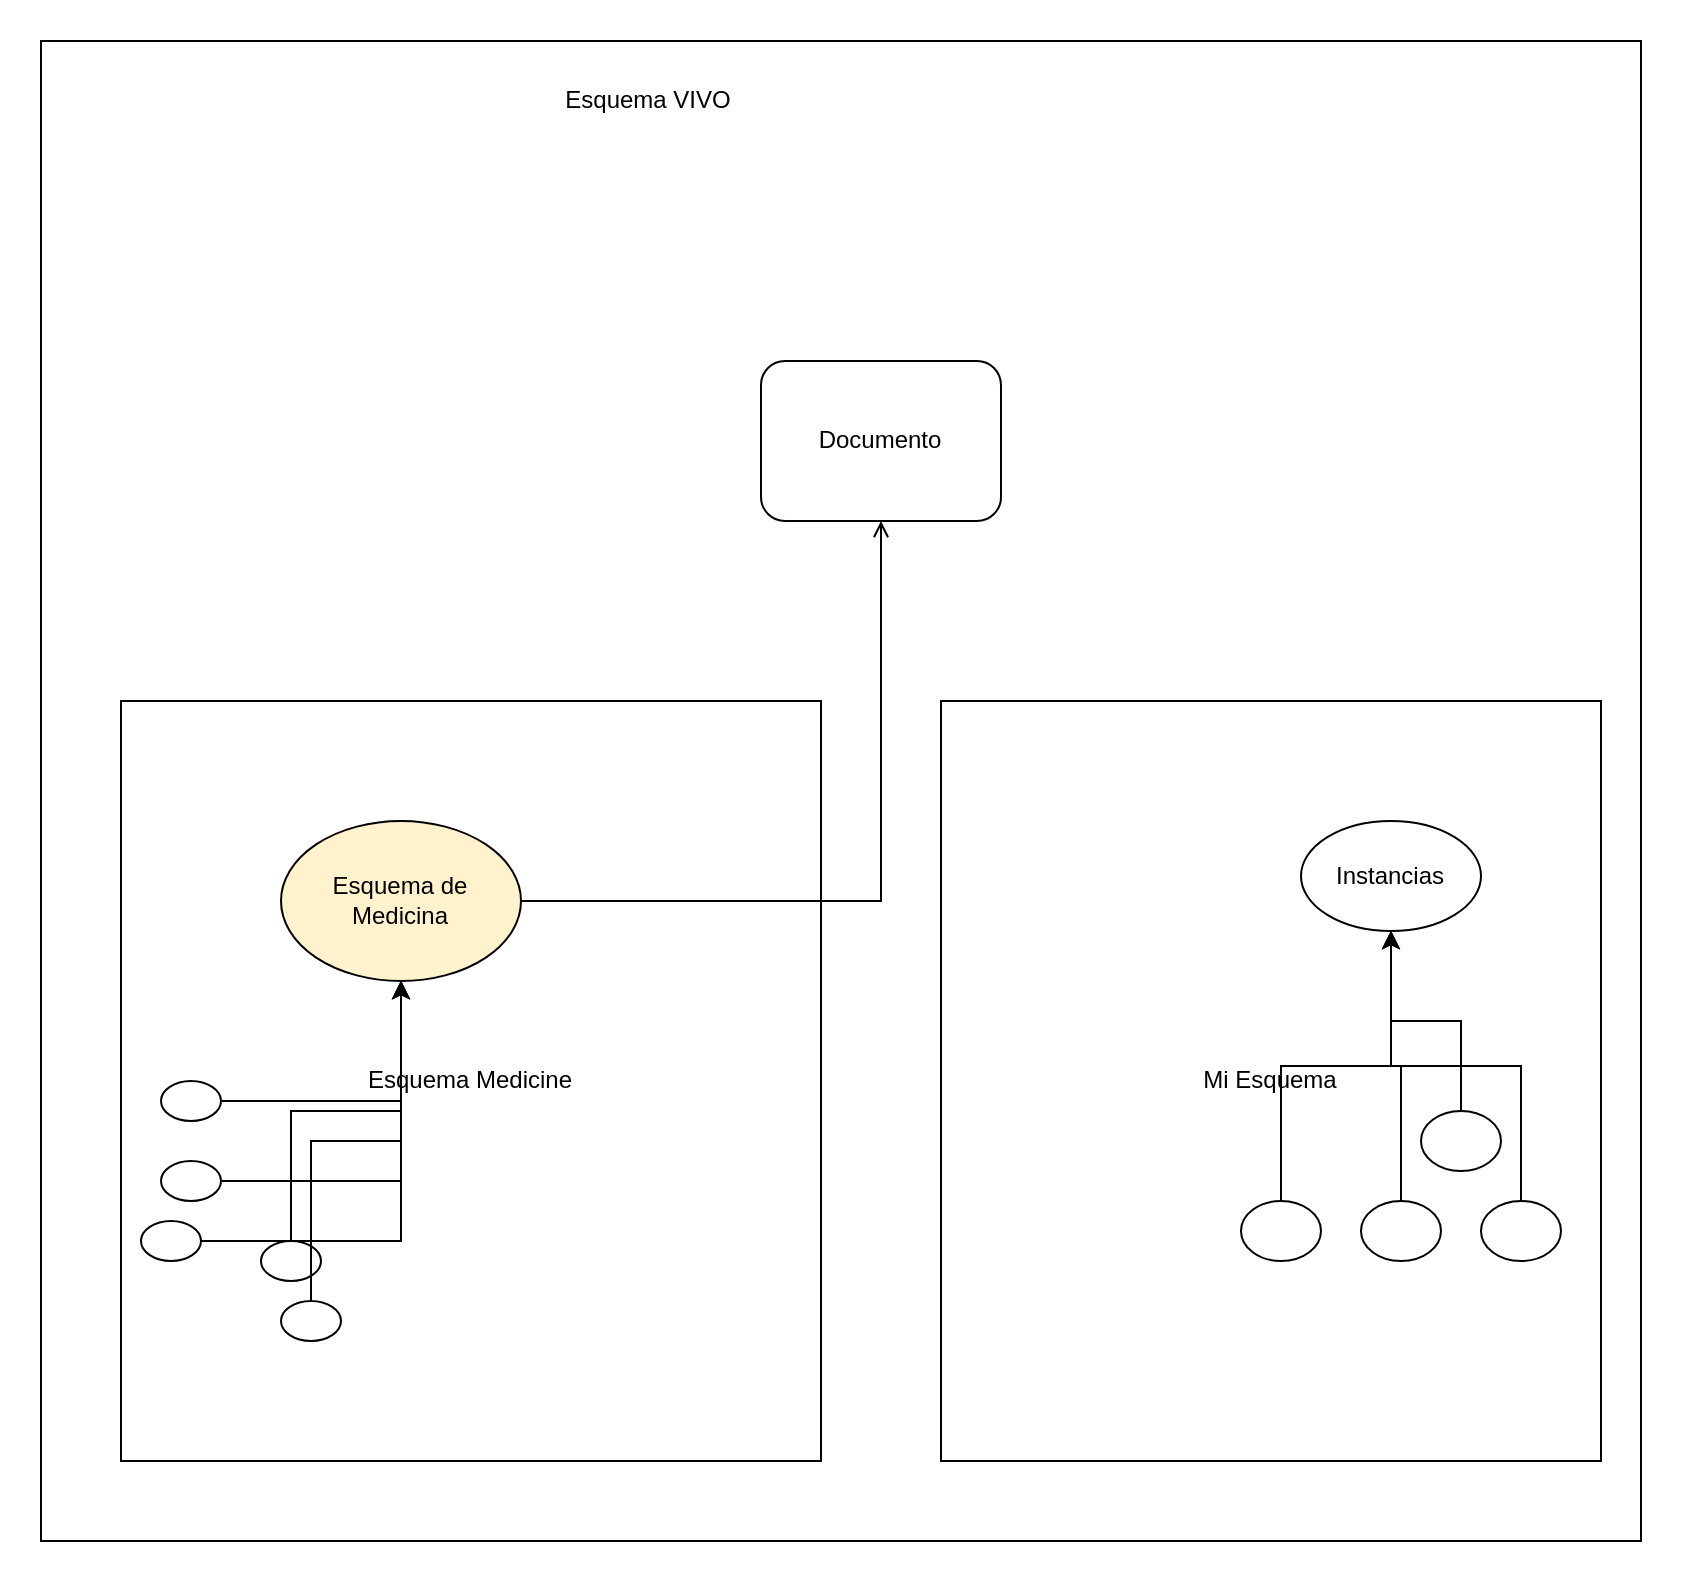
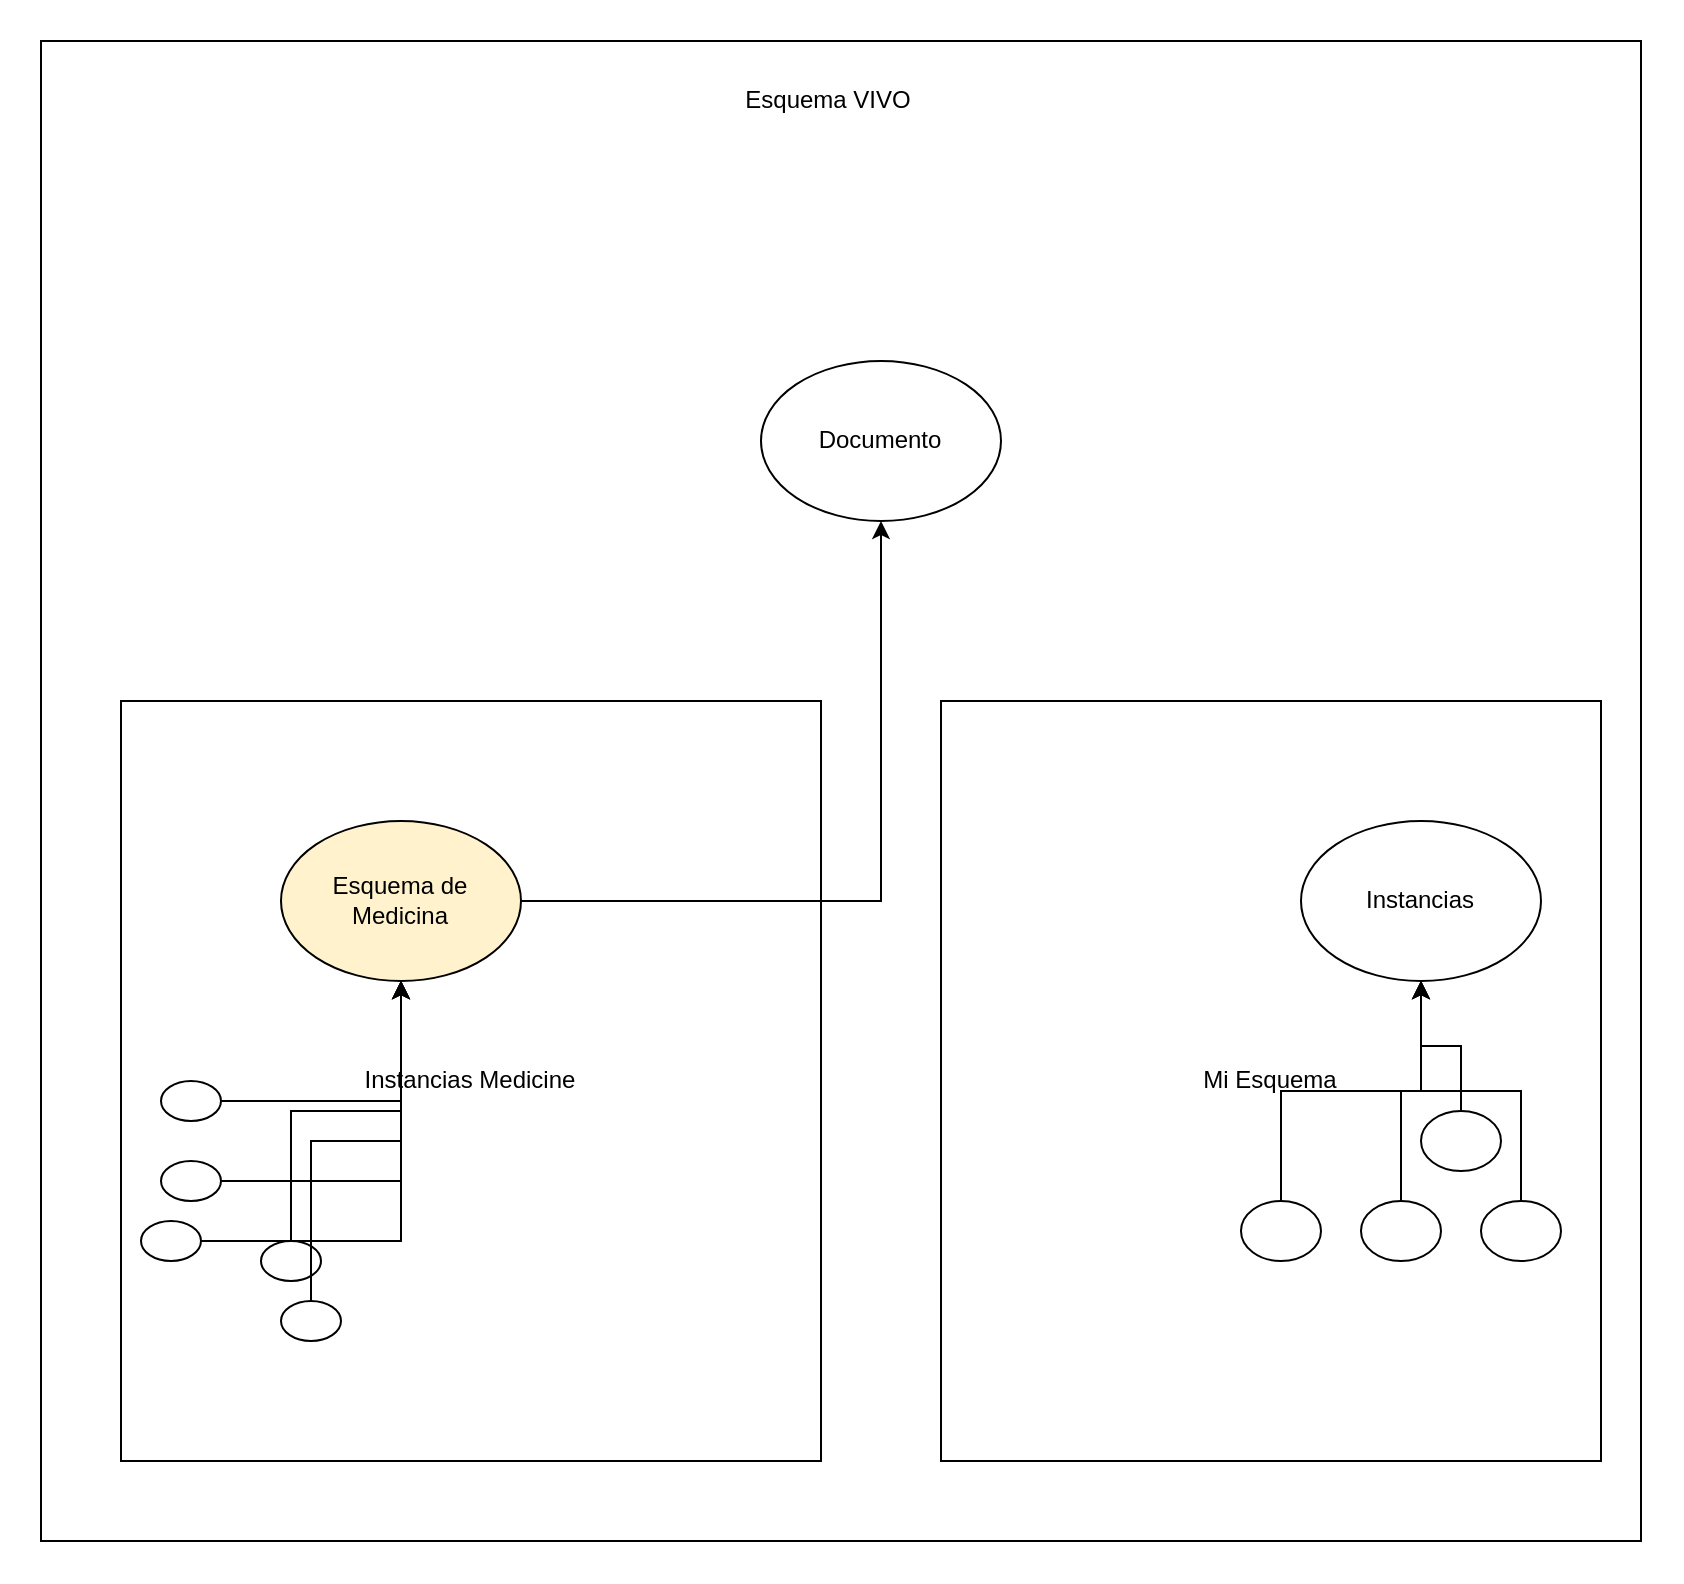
node "Esquema VIVO": moved (649, 101) -> (829, 101)
node "Documento": shape rounded rectangle -> ellipse
edge "Esquema de Medicina" -> "Documento": arrowhead open -> classic
node "Instancias": size 180x110 -> 240x160
node "Esquema Medicine": label "Esquema Medicine" -> "Instancias Medicine"
